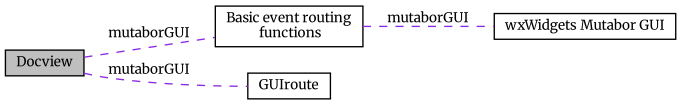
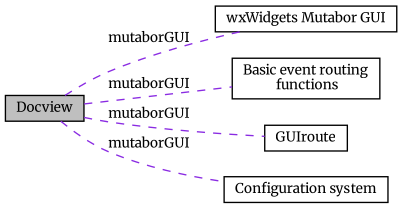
edge "Basic event routing functions" -- "wxWidgets Mutabor GUI": now "Docview" -- "wxWidgets Mutabor GUI"
node "Configuration system": added
